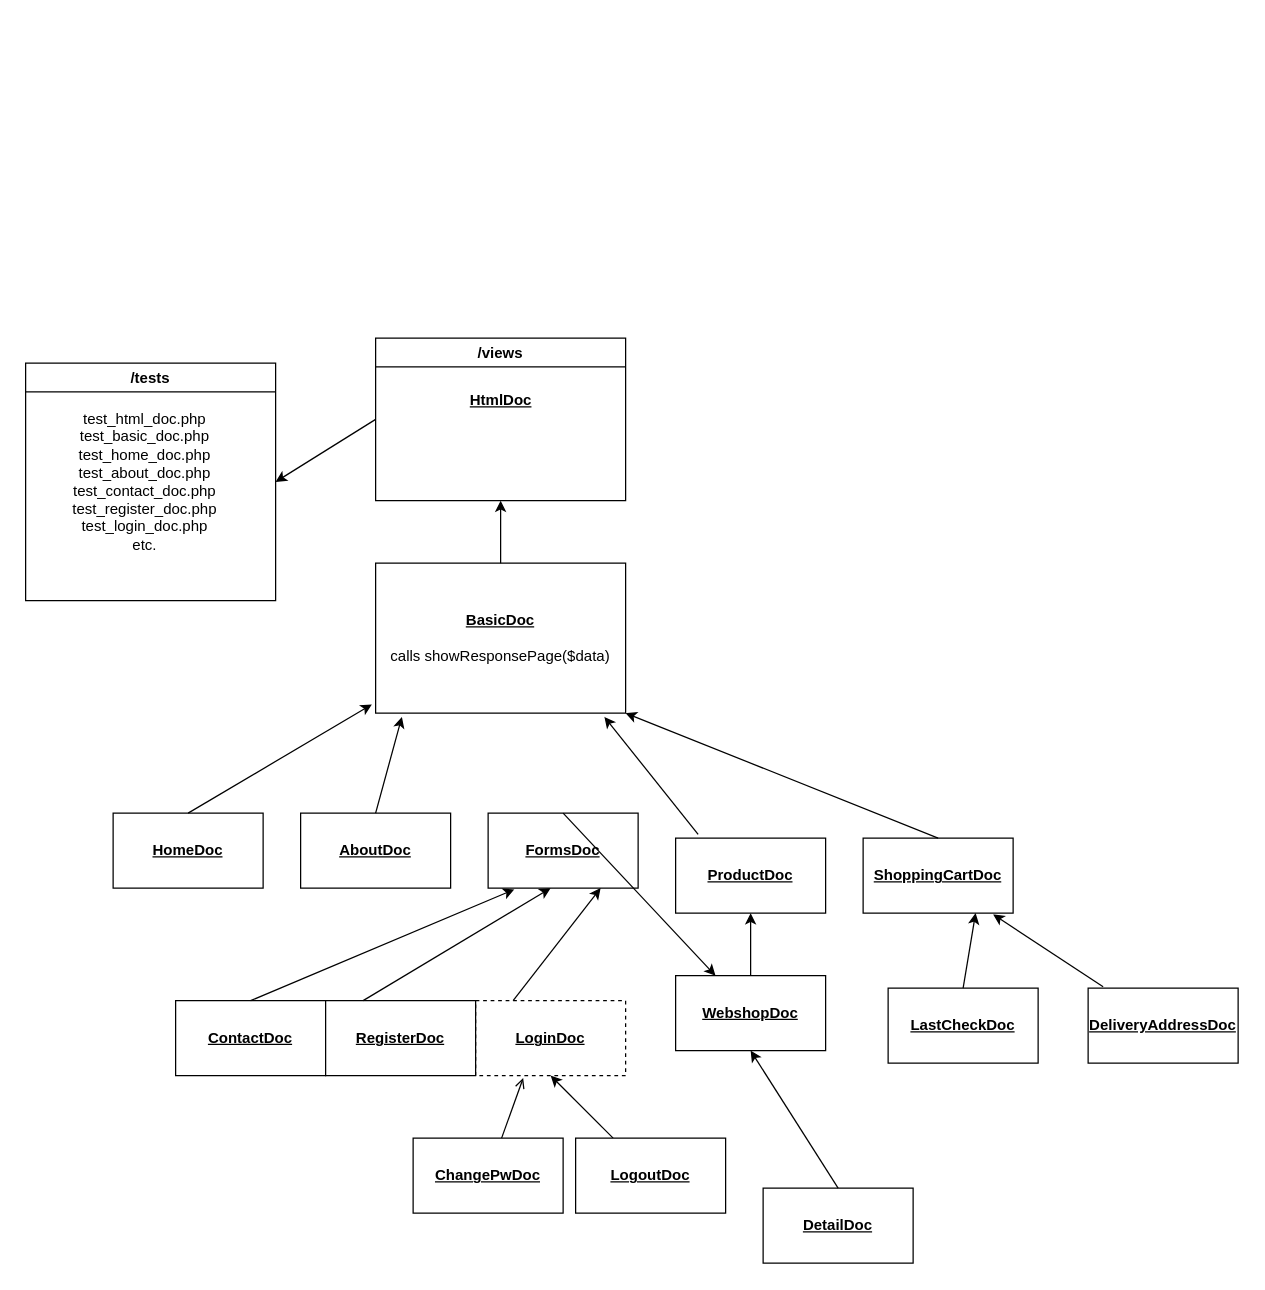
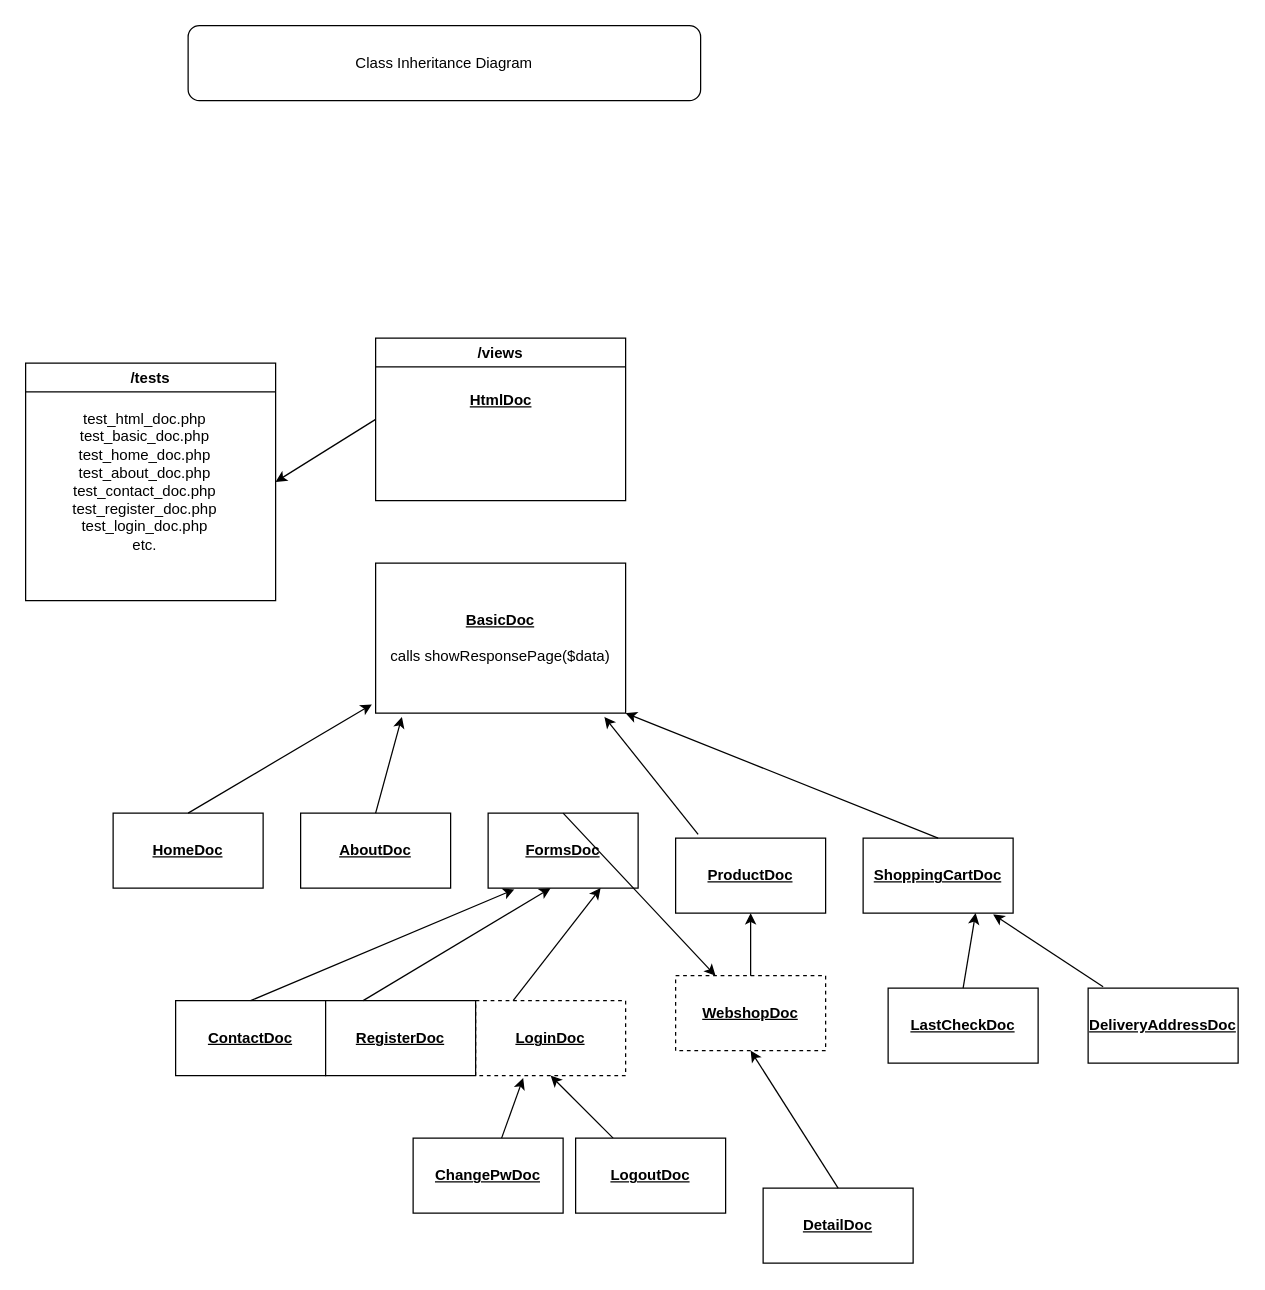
node "Class Inheritance Diagram": added
edge "BasicDoc calls showResponsePage($data)" -> "/views": removed
node "WebshopDoc": style solid -> dashed
edge "ChangePwDoc" -> "LoginDoc": arrowhead open -> classic
